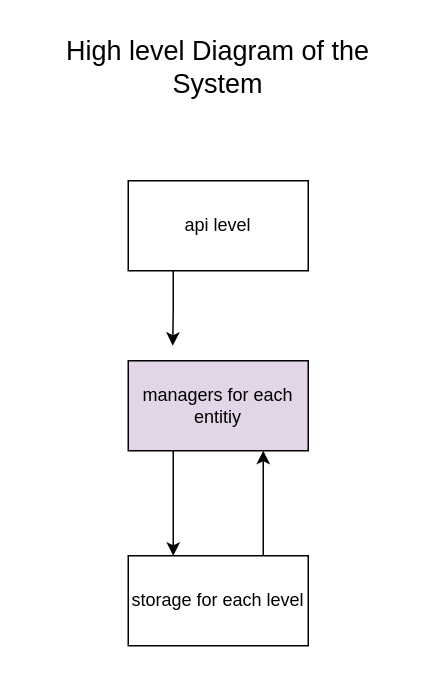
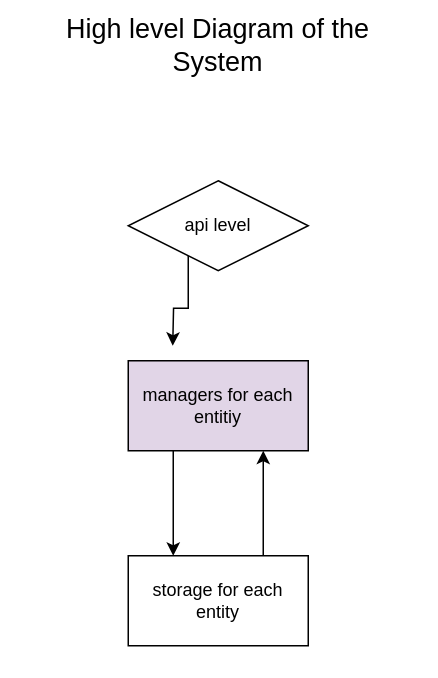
node "High level Diagram of the System": moved (218, 68) -> (218, 46)
node "api level": shape rectangle -> diamond
node "storage for each level": label "storage for each level" -> "storage for each entity"
